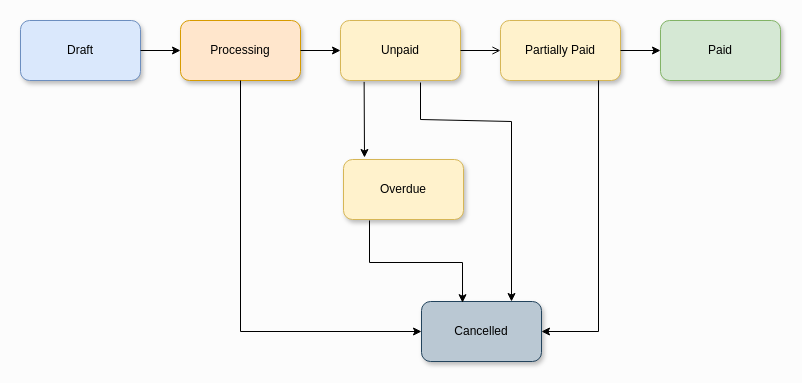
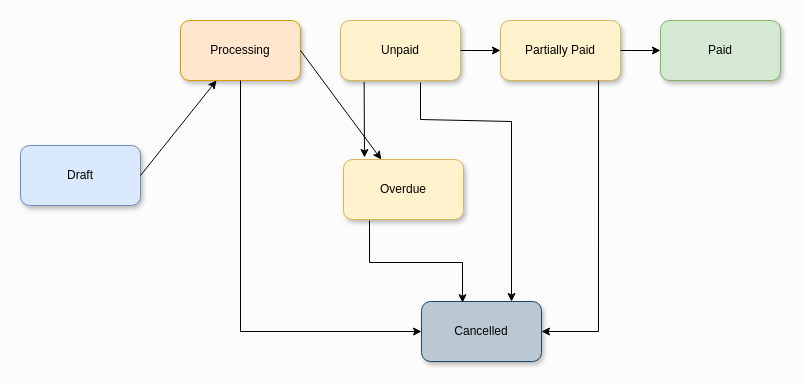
node "Draft": moved (81, 51) -> (81, 176)
edge "Processing" -> "Unpaid": now "Processing" -> "Overdue"
edge "Unpaid" -> "Partially Paid": arrowhead open -> classic
